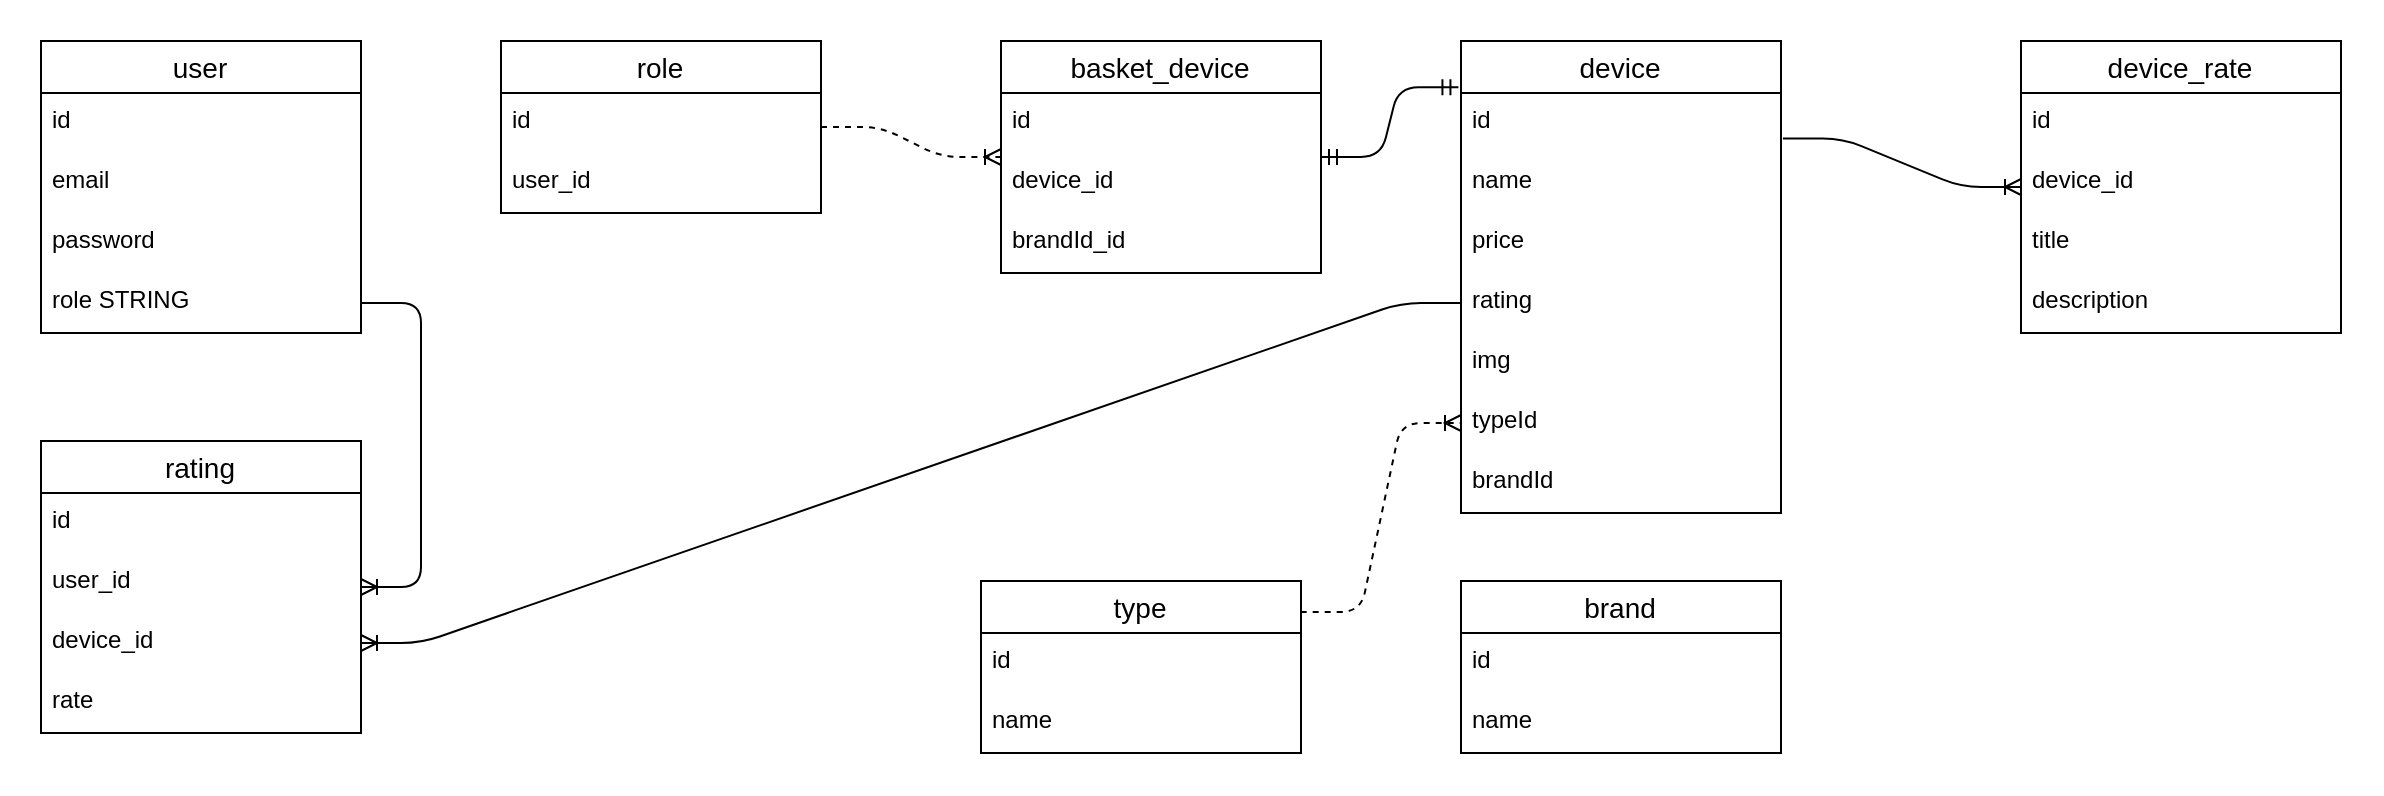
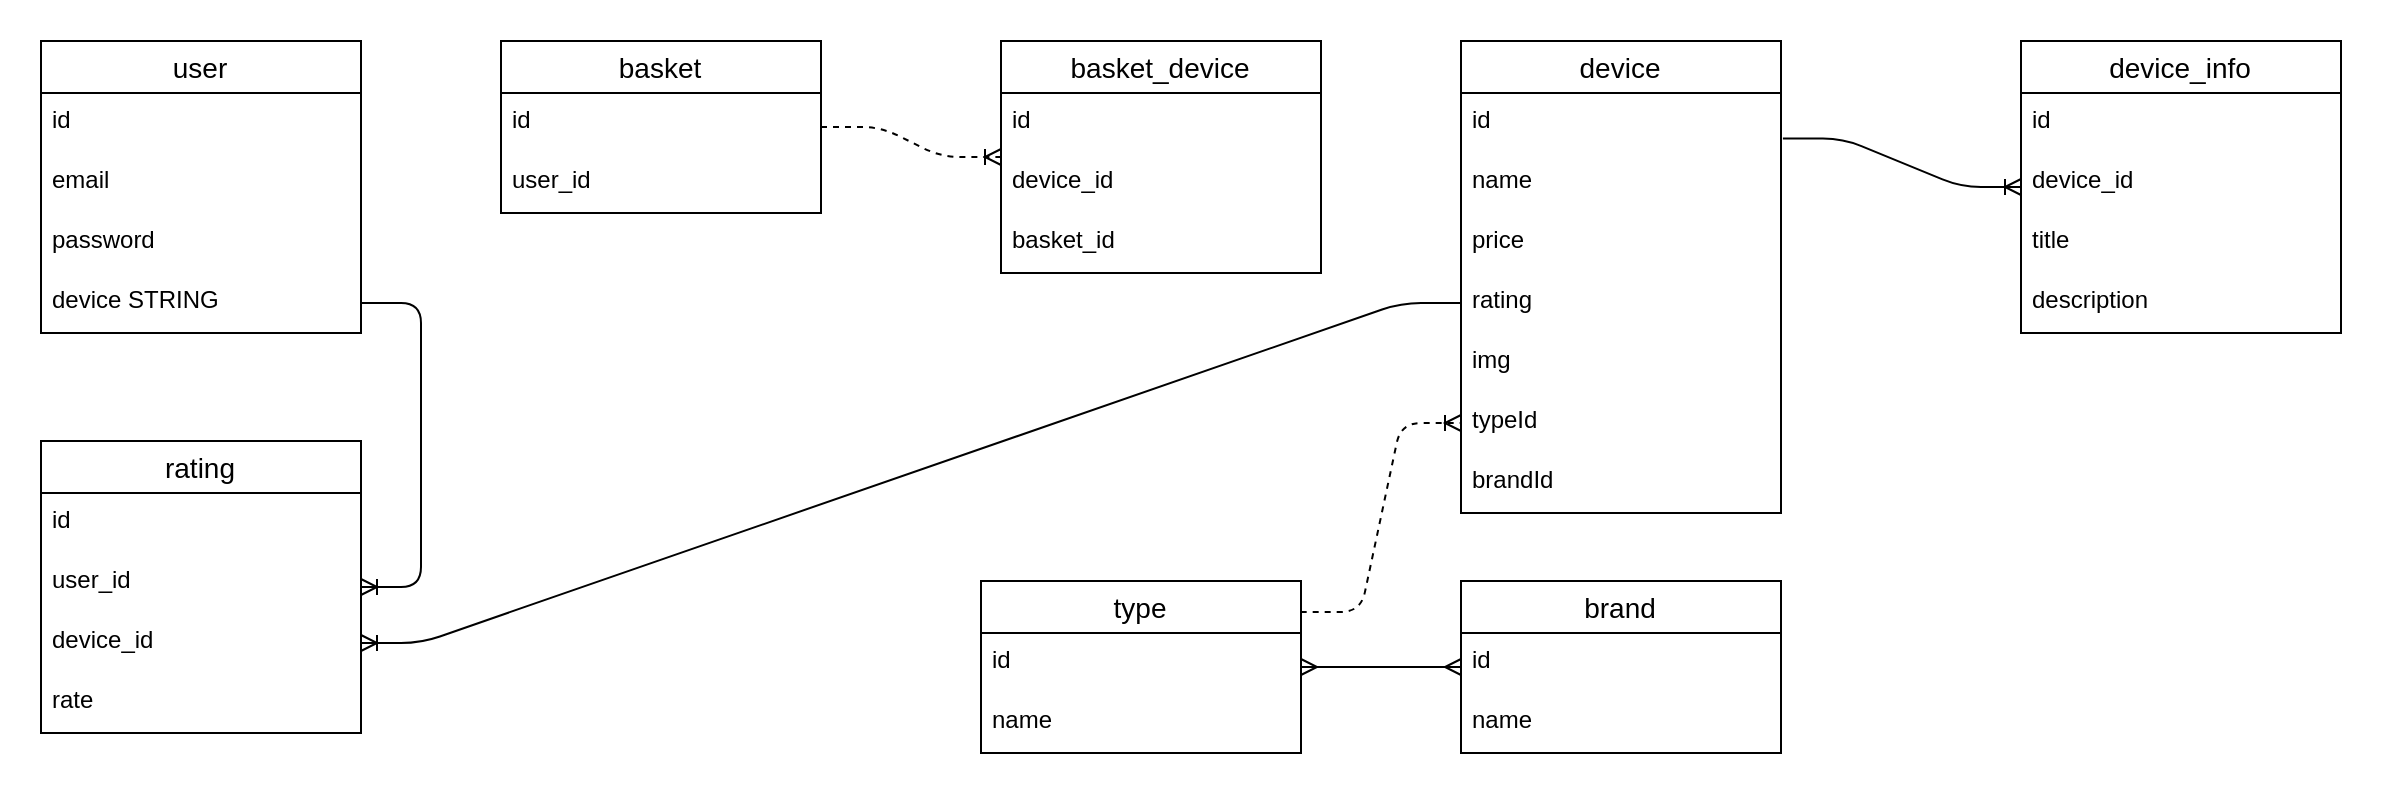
node "role": label "role" -> "basket"
node "device_rate": label "device_rate" -> "device_info"
edge "basket_device" -- "device": removed
node "brandId_id": label "brandId_id" -> "basket_id"
node "role STRING": label "role STRING" -> "device STRING"
edge "type" -- "brand": added
